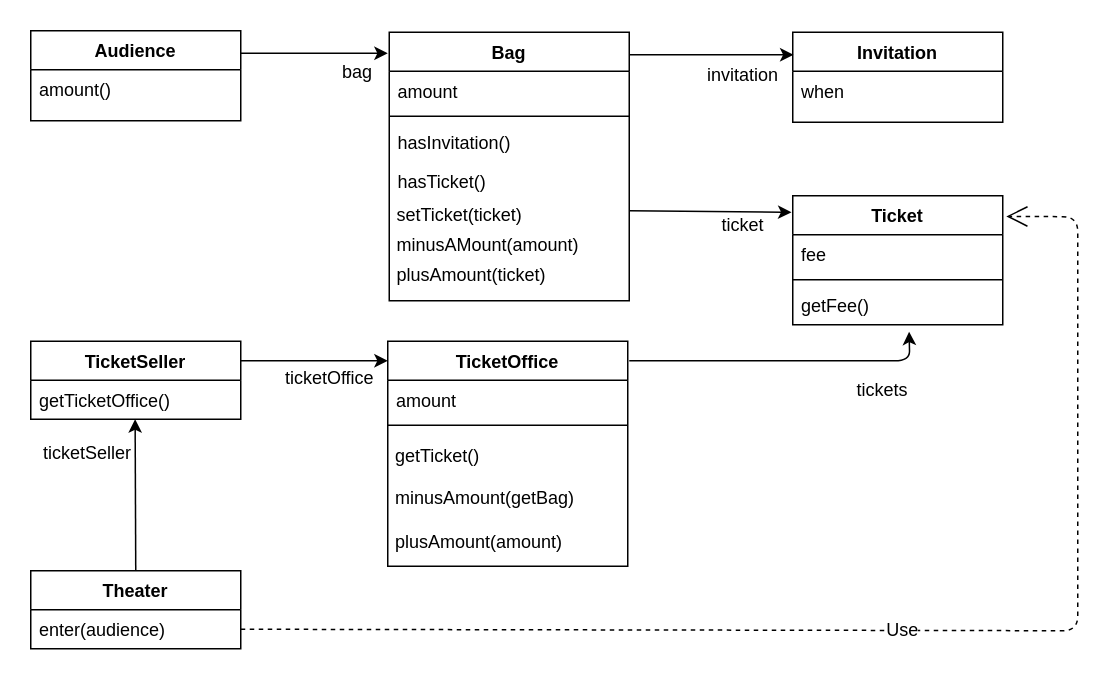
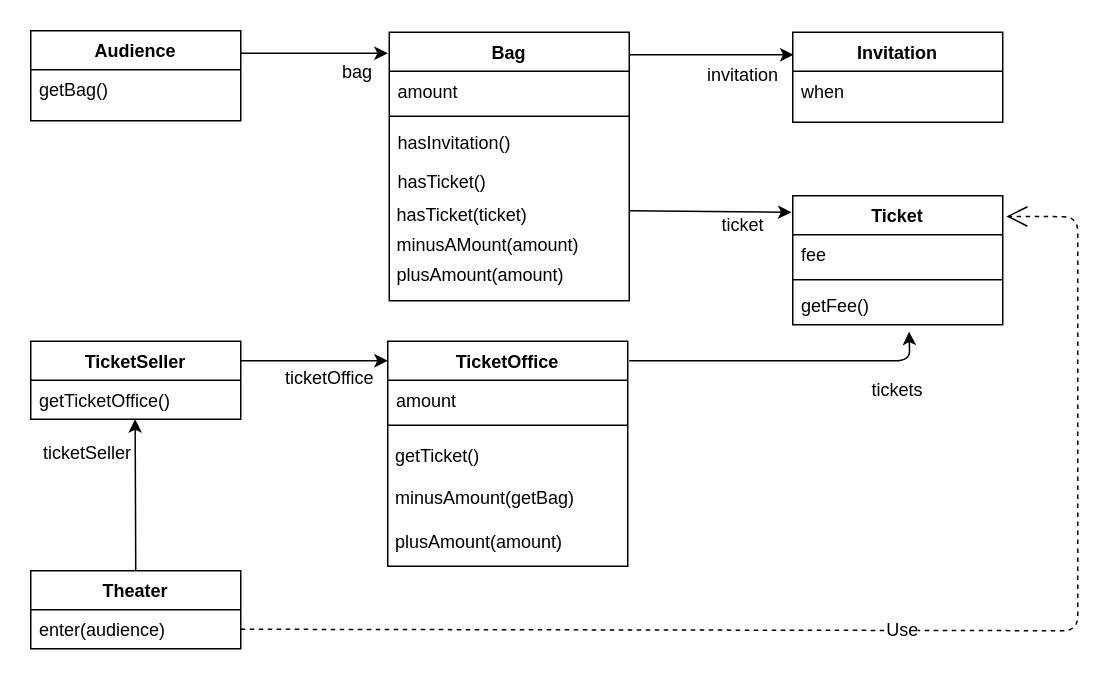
node "amount()": label "amount()" -> "getBag()"
node "setTicket(ticket)": label "setTicket(ticket)" -> "hasTicket(ticket)"
node "plusAmount(ticket)": label "plusAmount(ticket)" -> "plusAmount(amount)"
node "tickets": moved (883, 391) -> (898, 391)
